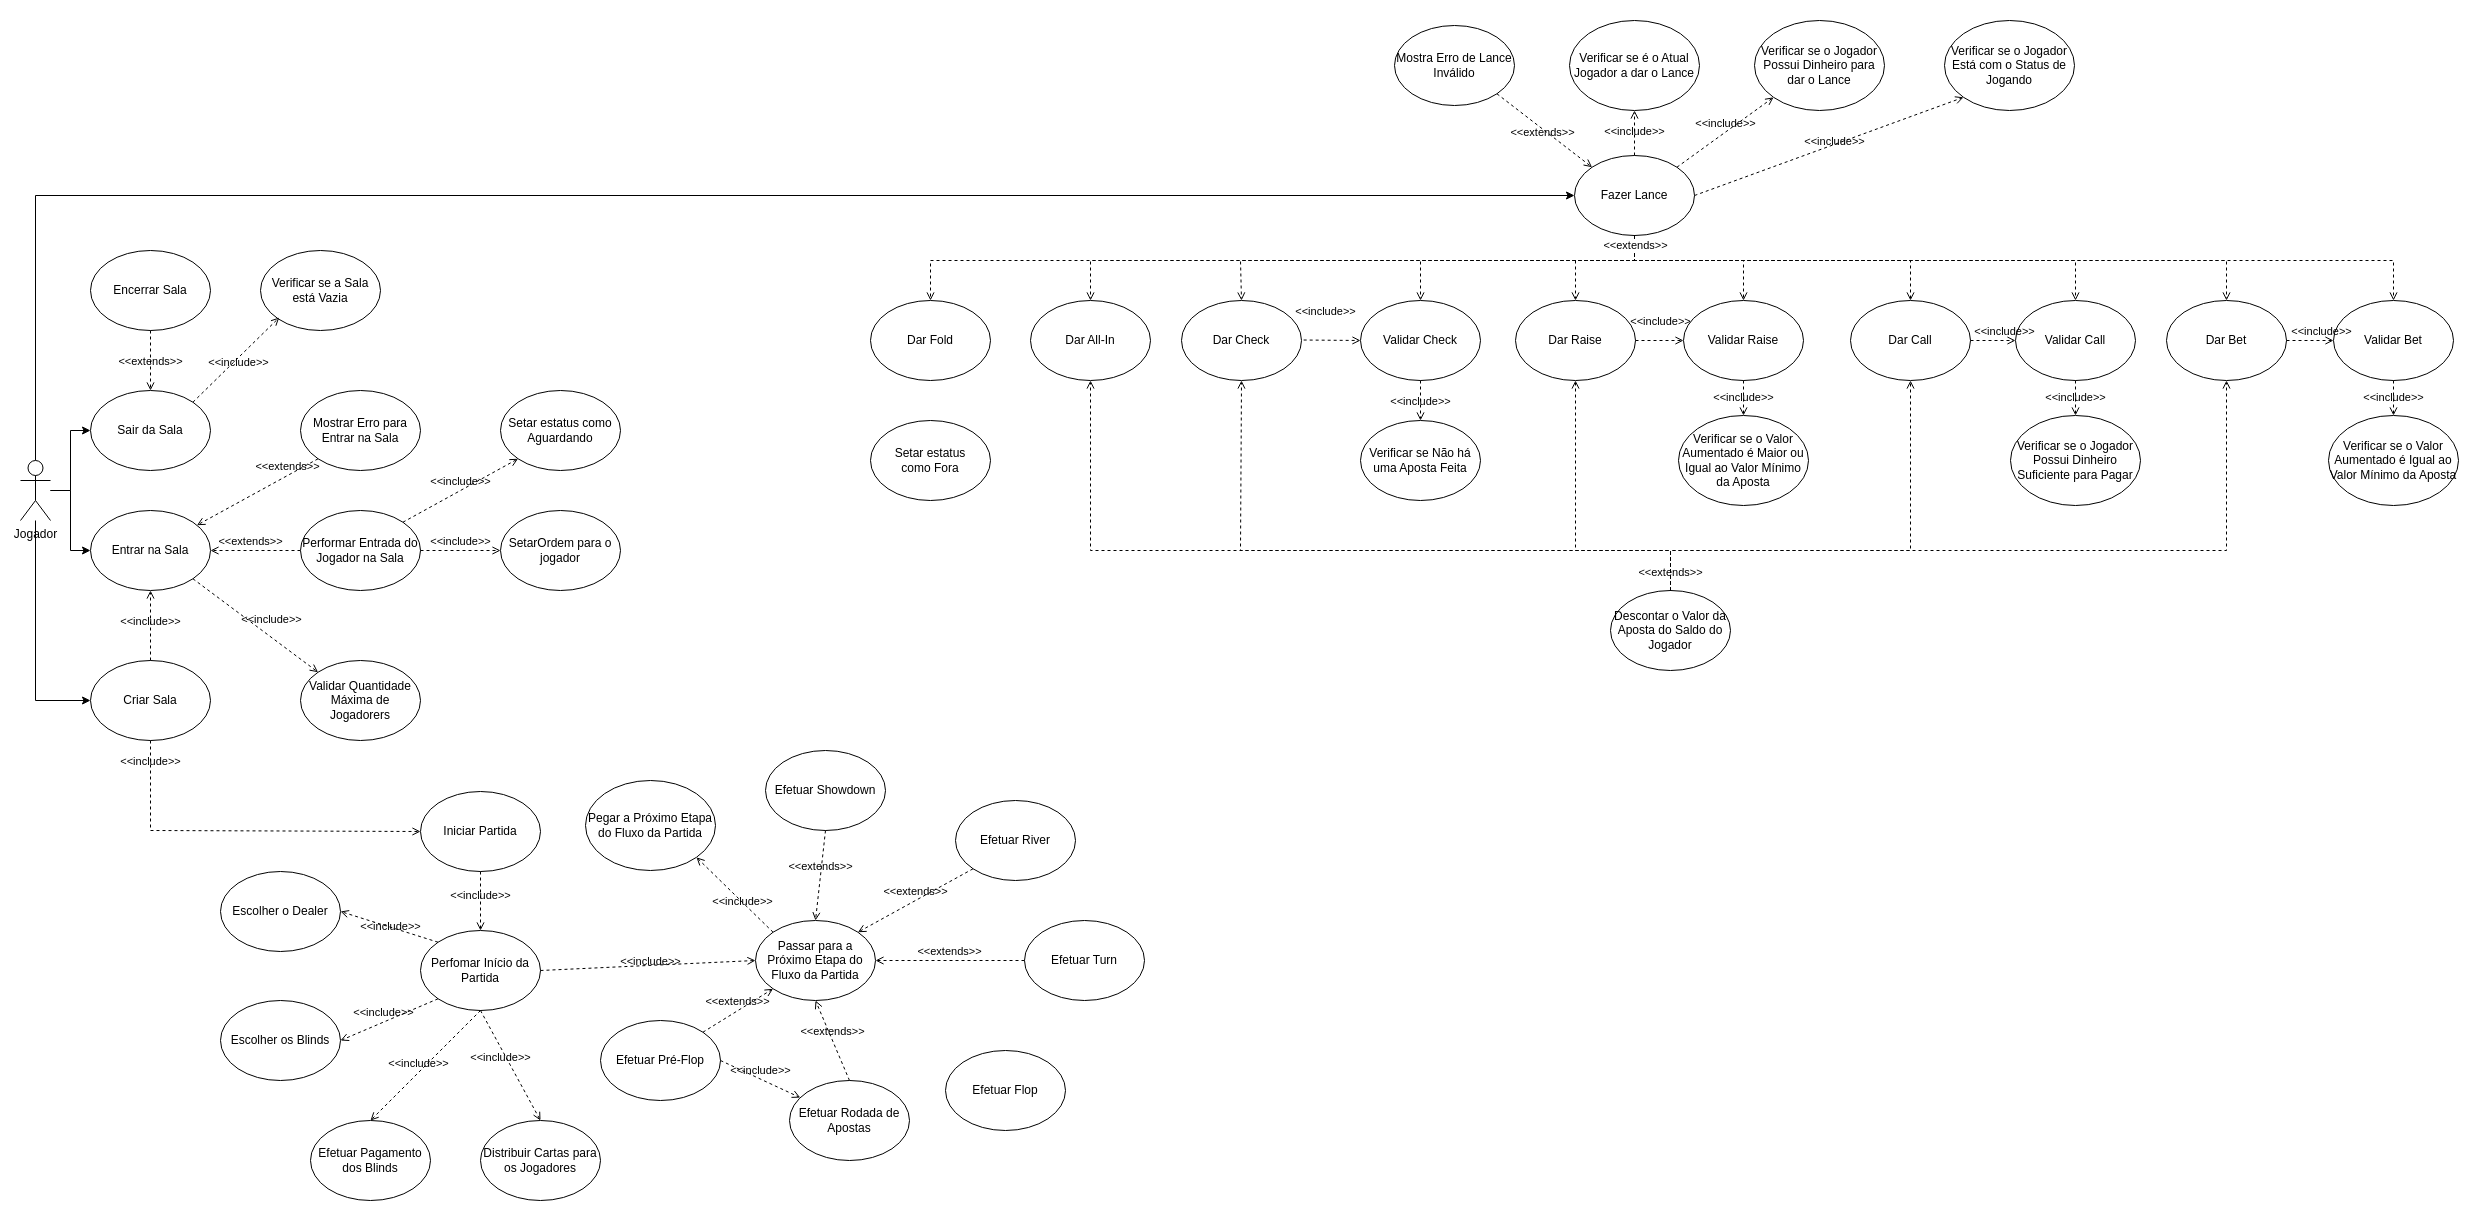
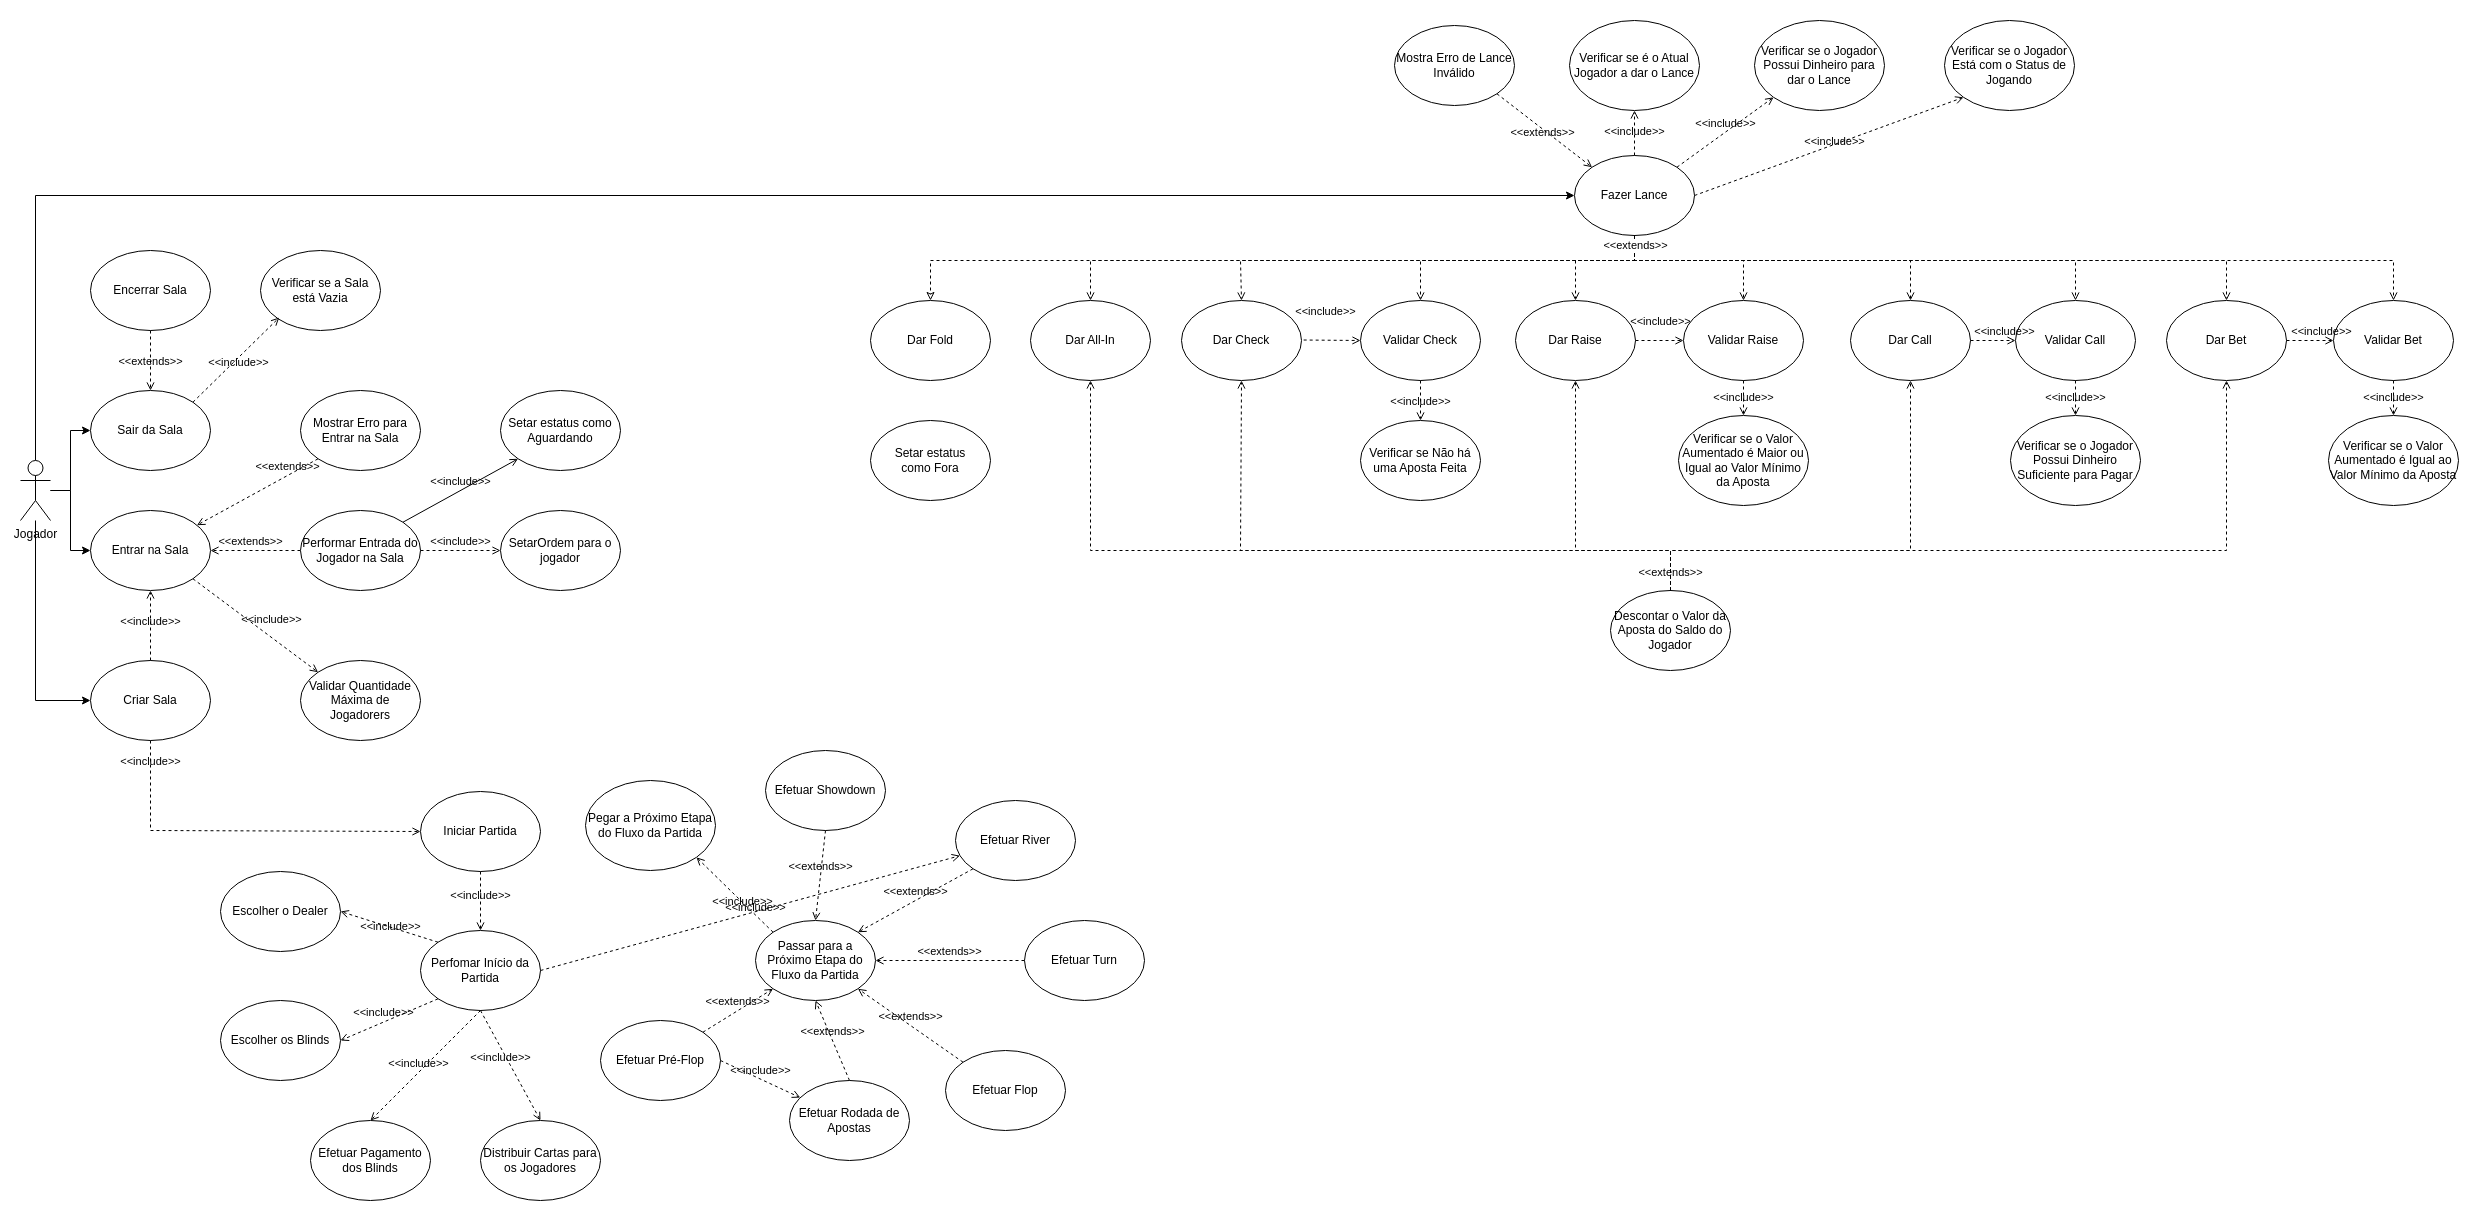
edge "Fazer Lance" -> "Dar Fold": arrowhead open -> classic
edge "Performar Entrada do Jogador na Sala" -> "Setar estatus como Aguardando": style dashed -> solid
edge "Perfomar Início da Partida" -> "Passar para a Próximo Etapa do Fluxo da Partida": now "Perfomar Início da Partida" -> "Efetuar River"
edge "Efetuar Flop" -> "Passar para a Próximo Etapa do Fluxo da Partida": added, label "<<extends>>"
